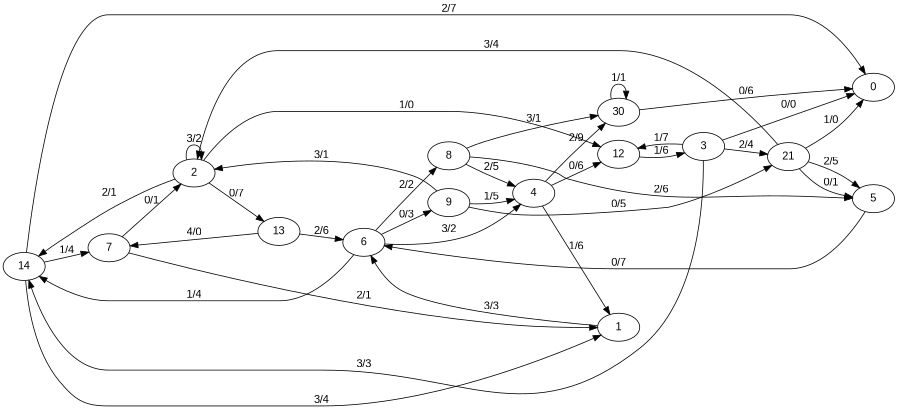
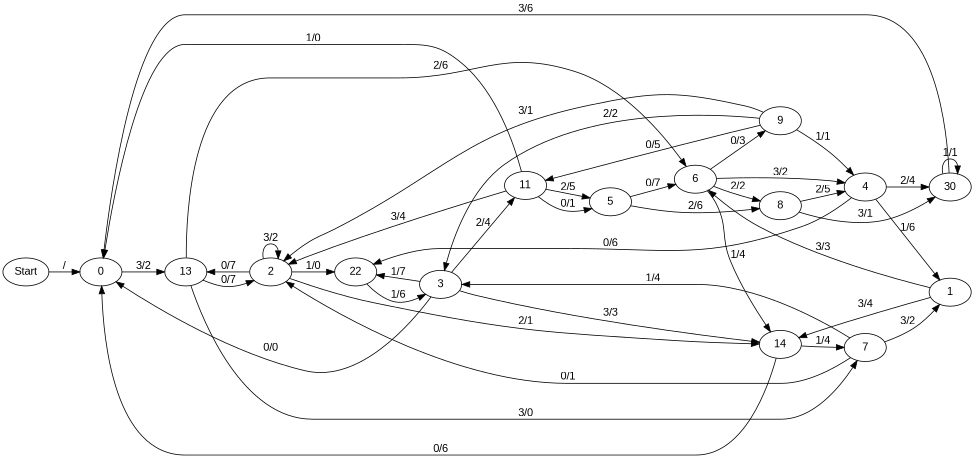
edge "14" -> "0": label "2/7" -> "0/6"
edge "30" -> "0": label "0/6" -> "3/6"
edge "9" -> "3": added, label "2/2"
edge "4" -> "30": label "2/9" -> "2/4"
node "12": label "12" -> "22"
node "21": label "21" -> "11"
edge "8" -> "5": reversed
edge "9" -> "4": label "1/5" -> "1/1"
edge "13" -> "7": label "4/0" -> "3/0"
node "Start": added
edge "0" -> "13": added, label "3/2"
edge "7" -> "3": added, label "1/4"
edge "13" -> "2": added, label "0/7"
edge "7" -> "1": label "2/1" -> "3/2"
edge "14" -> "1": reversed
